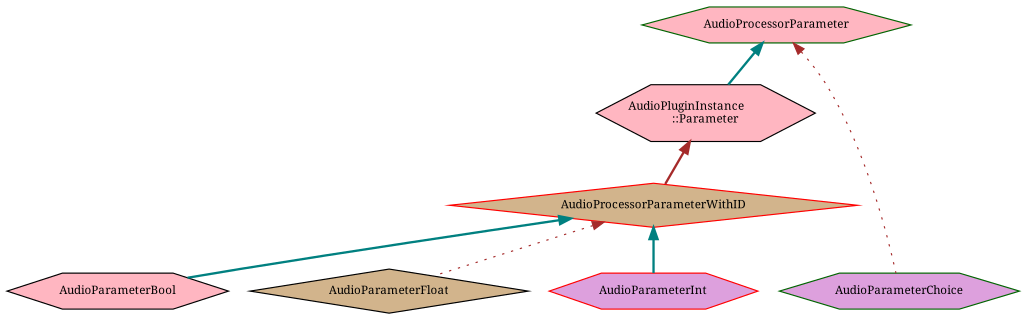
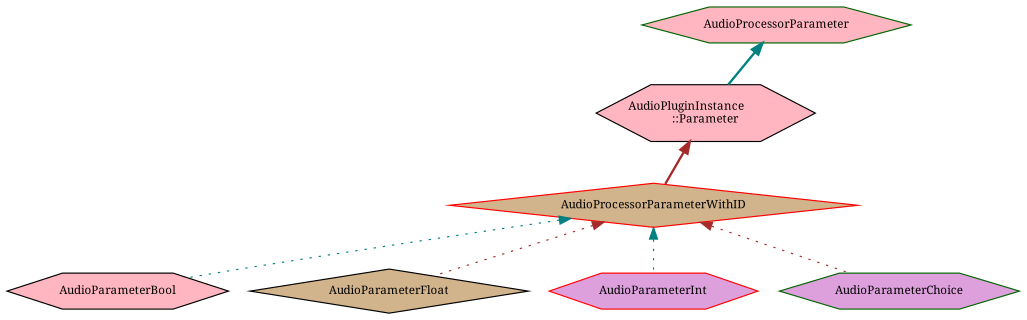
edge "AudioParameterChoice" -> "AudioProcessorParameter": now "AudioParameterChoice" -> "AudioProcessorParameterWithID"
edge "AudioParameterBool" -> "AudioProcessorParameterWithID": style bold -> dotted
edge "AudioParameterInt" -> "AudioProcessorParameterWithID": style bold -> dotted
